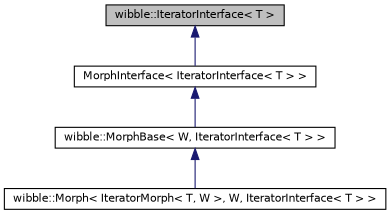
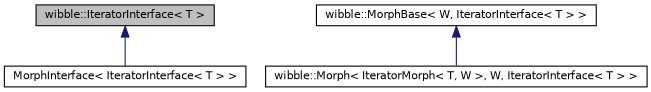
edge "wibble::MorphBase< W, IteratorInterface< T > >" -> "MorphInterface< IteratorInterface< T > >": removed
